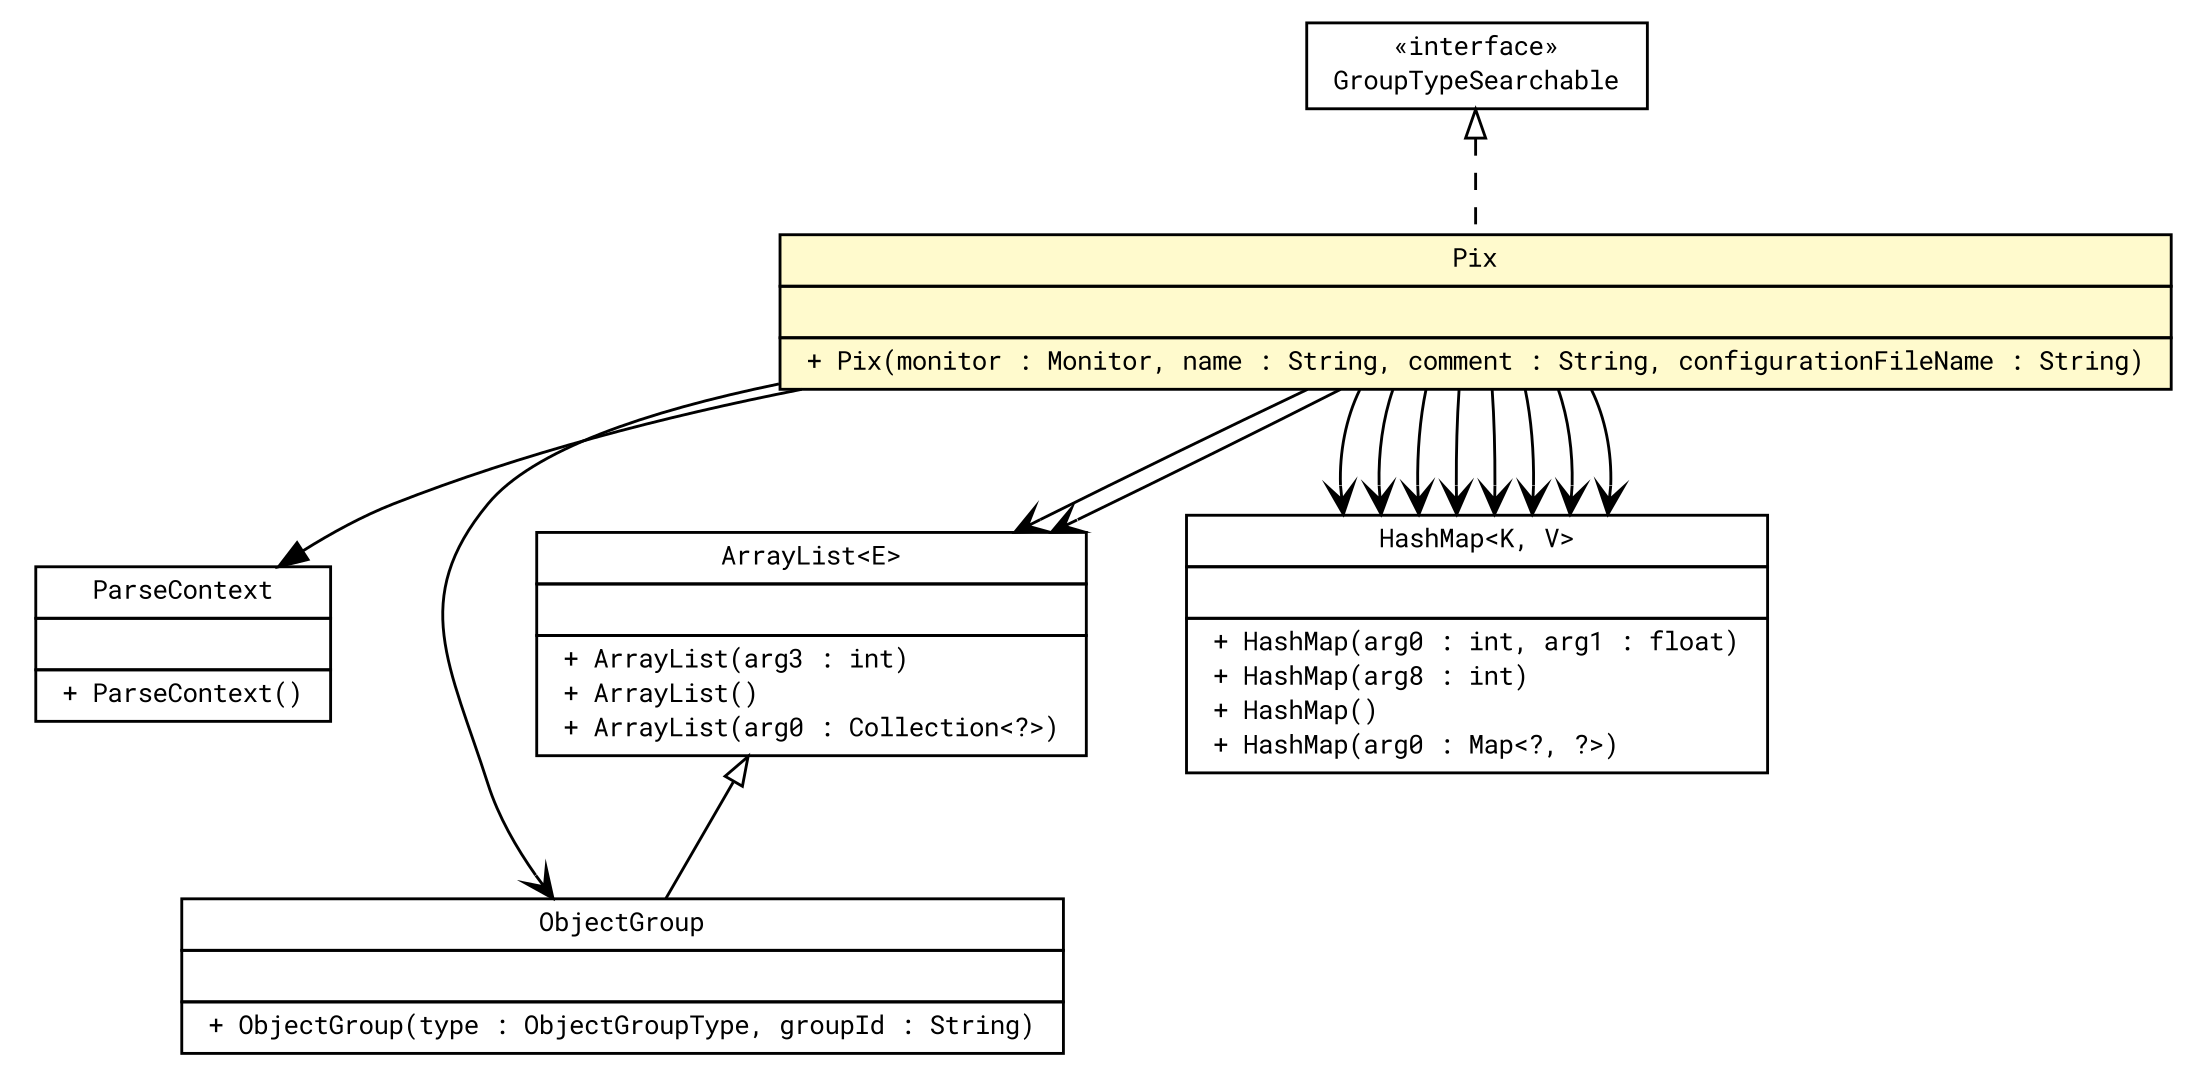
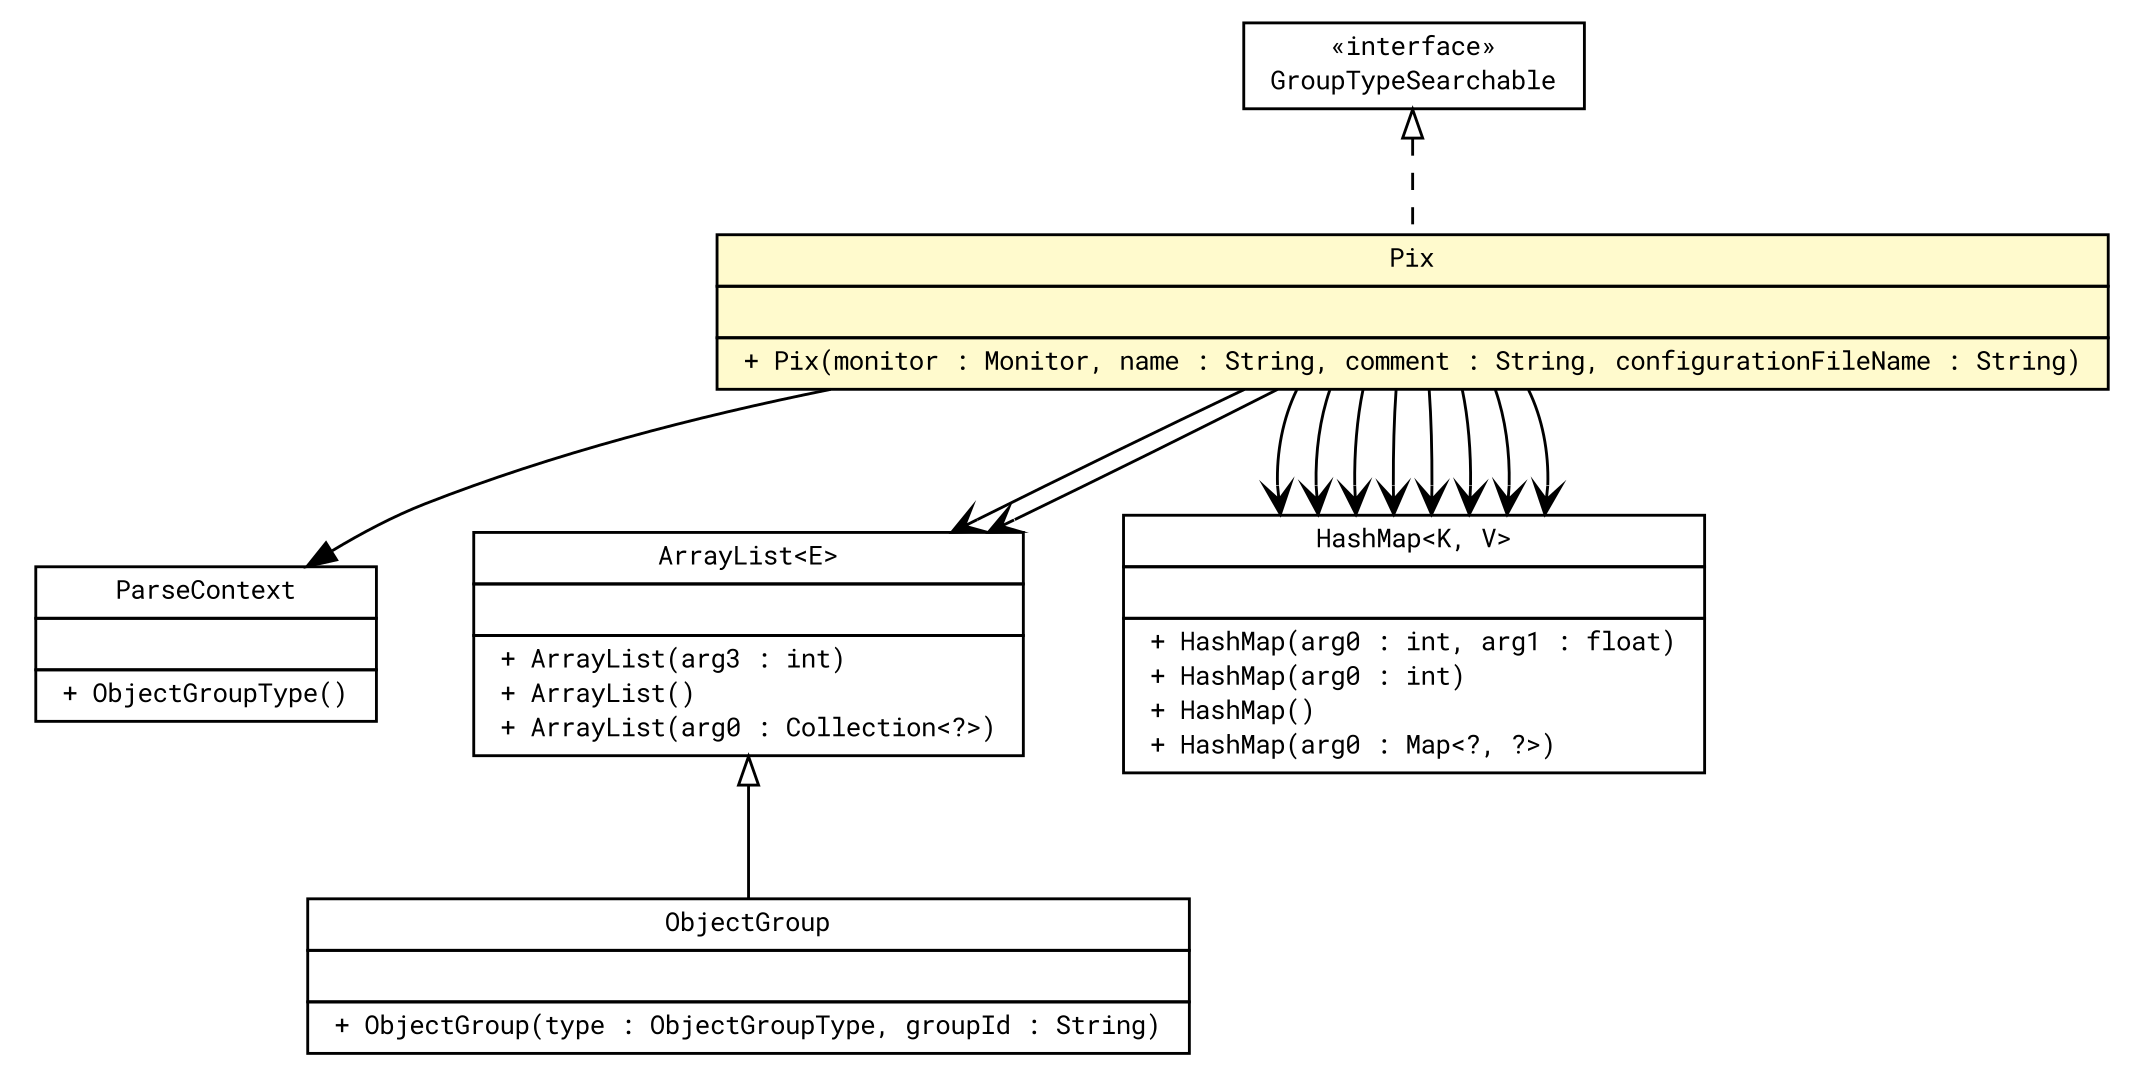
edge "Pix" -> "ObjectGroup": removed
node "HashMap<K, V>": text "+ HashMap(arg8 : int)" -> "+ HashMap(arg0 : int)"
node "ParseContext": text "+ ParseContext()" -> "+ ObjectGroupType()"
